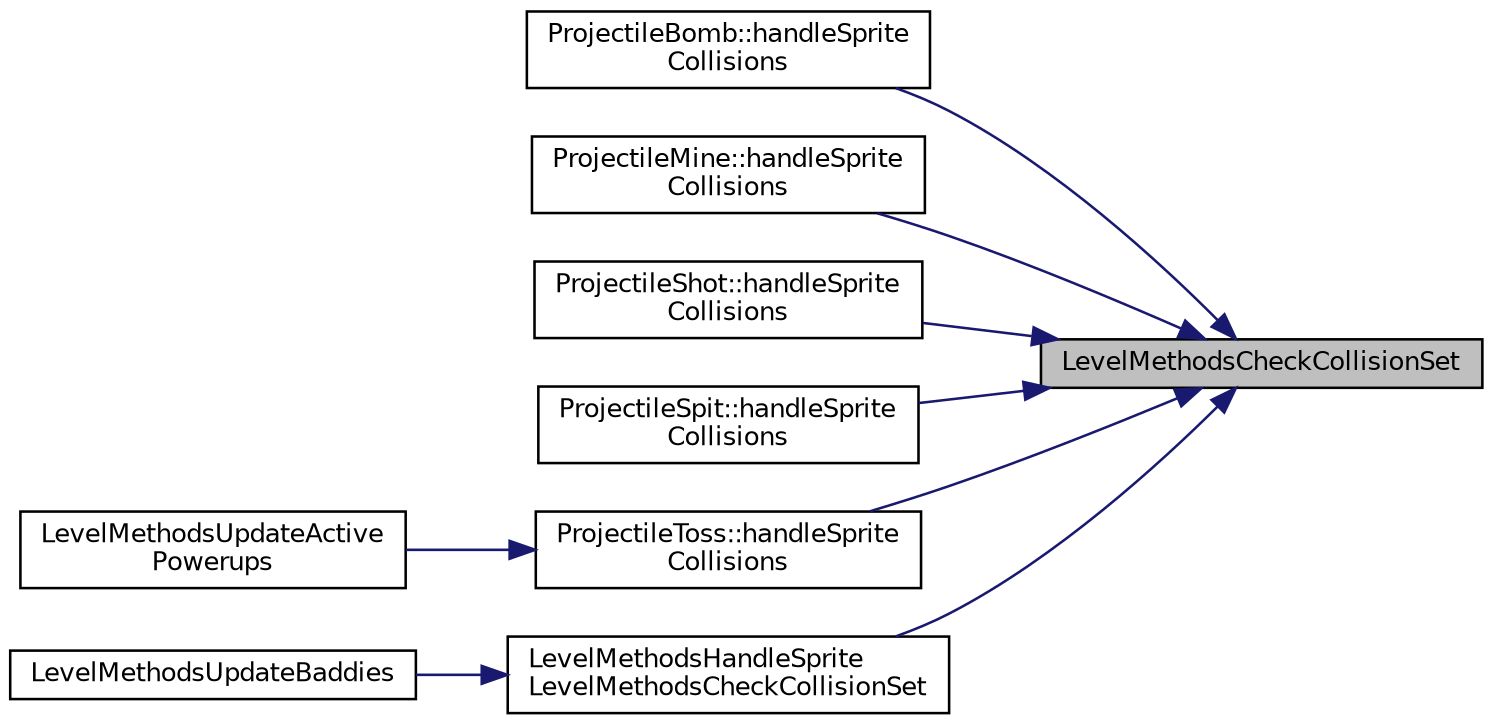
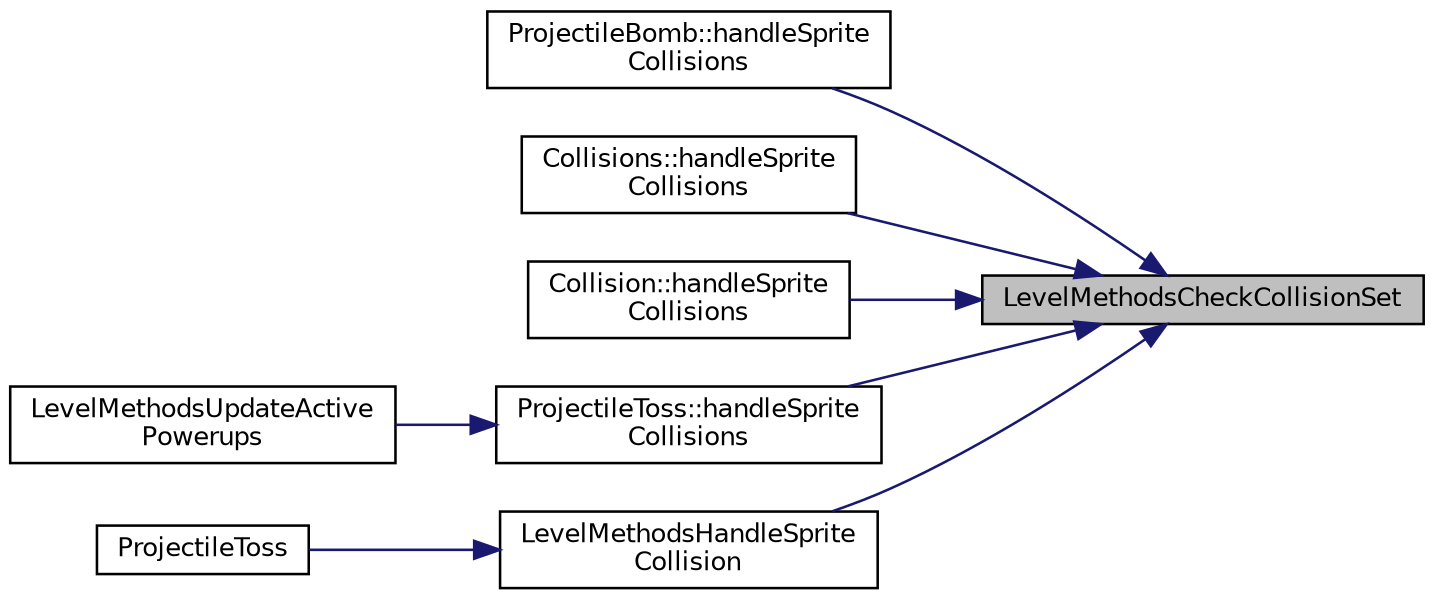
node "ProjectileMine::handleSprite Collisions": label "ProjectileMine::handleSprite Collisions" -> "Collisions::handleSprite Collisions"
node "ProjectileShot::handleSprite Collisions": label "ProjectileShot::handleSprite Collisions" -> "Collision::handleSprite Collisions"
node "ProjectileSpit::handleSprite Collisions": removed
node "LevelMethodsUpdateBaddies": label "LevelMethodsUpdateBaddies" -> "ProjectileToss"
node "LevelMethodsHandleSprite LevelMethodsCheckCollisionSet": label "LevelMethodsHandleSprite LevelMethodsCheckCollisionSet" -> "LevelMethodsHandleSprite Collision"
